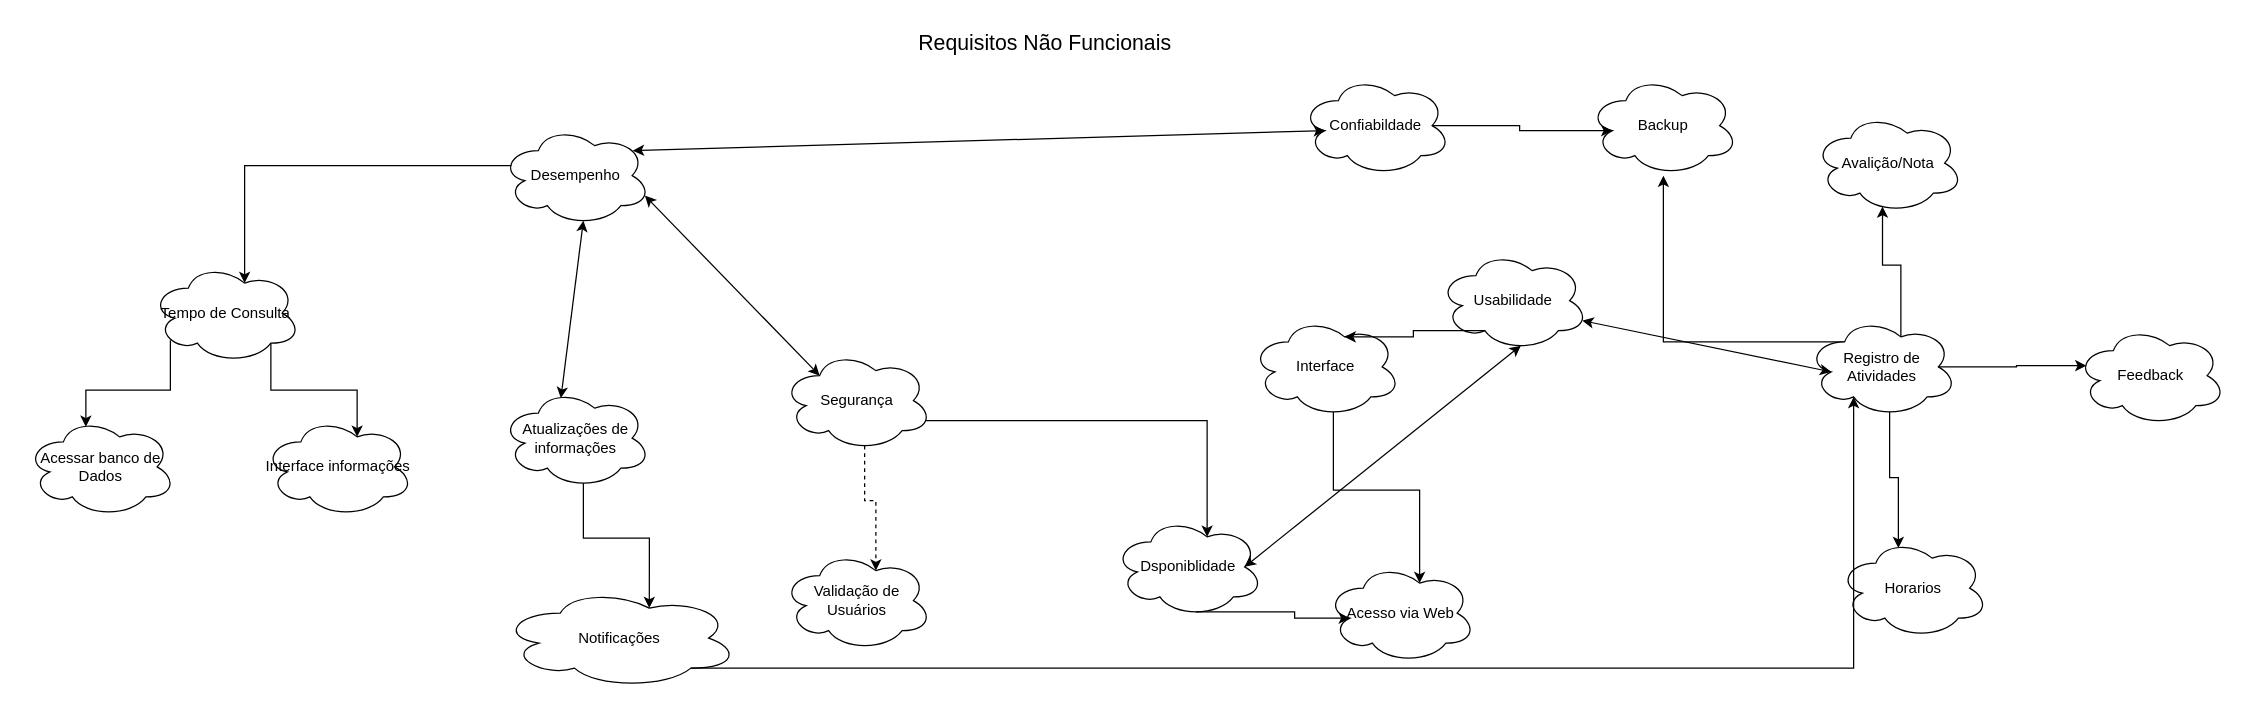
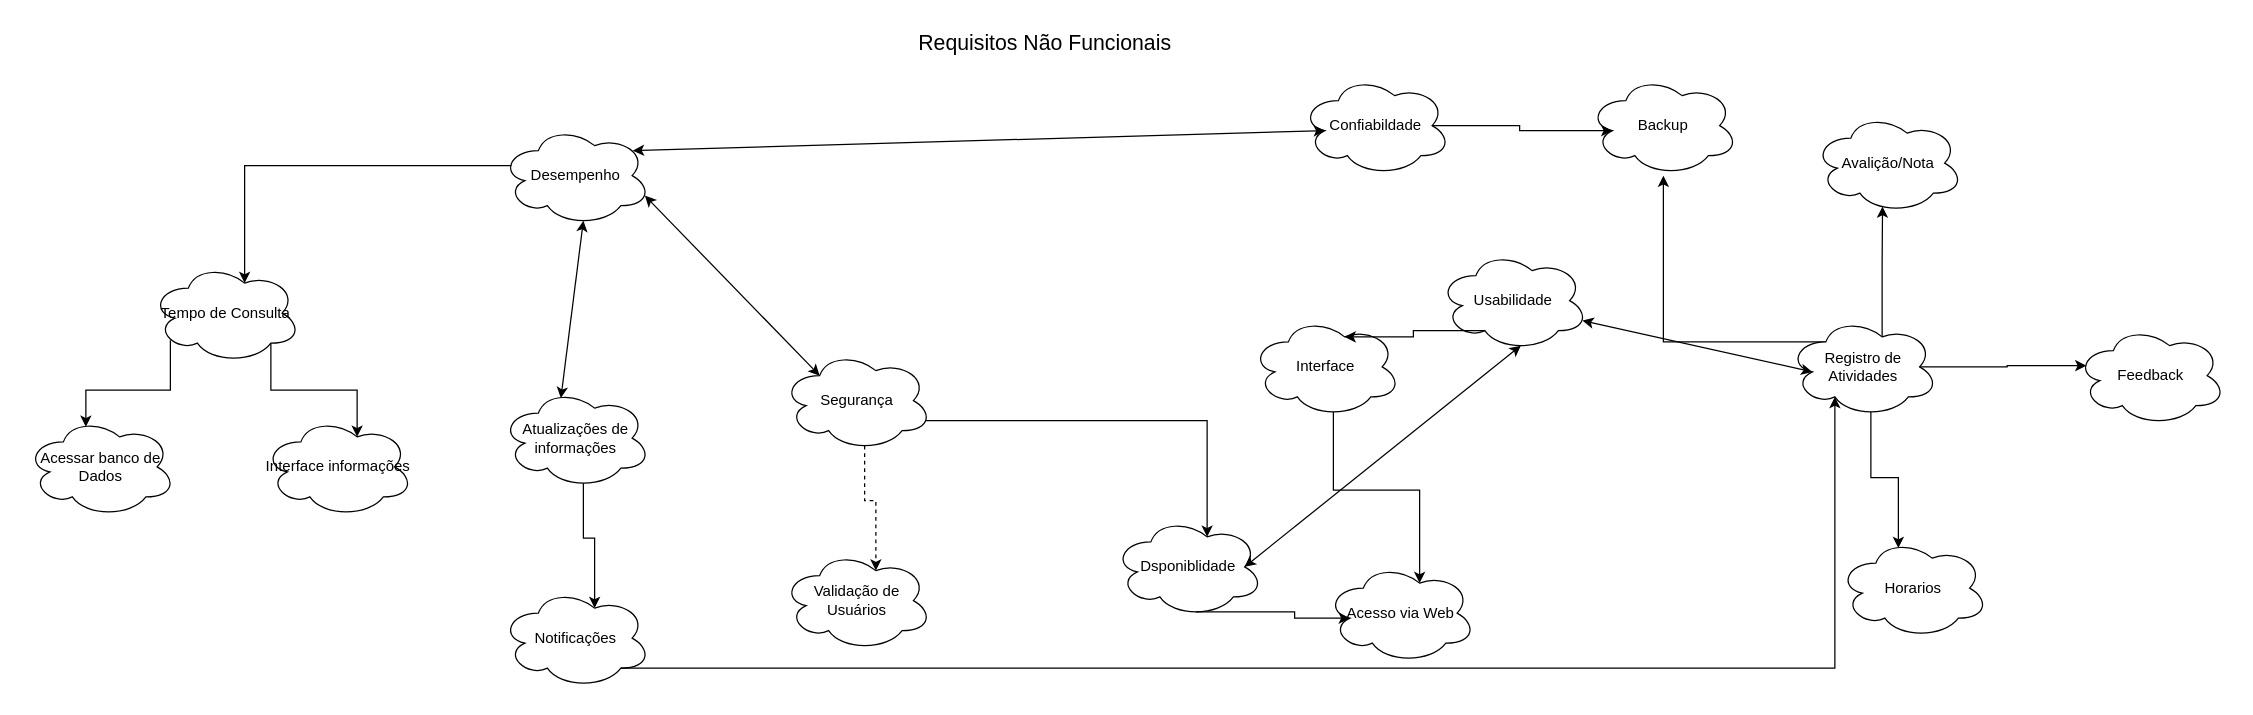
node "Registro de Atividades": moved (1882, 367) -> (1863, 367)
node "Notificações": size 238x100 -> 150x100
